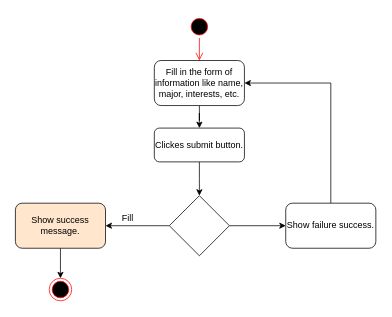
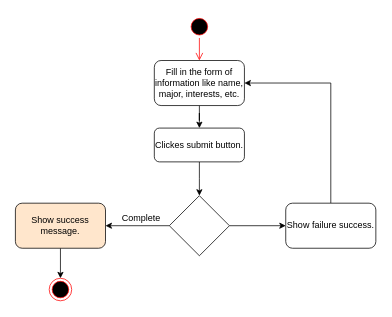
node "Fill": label "Fill" -> "Complete"
